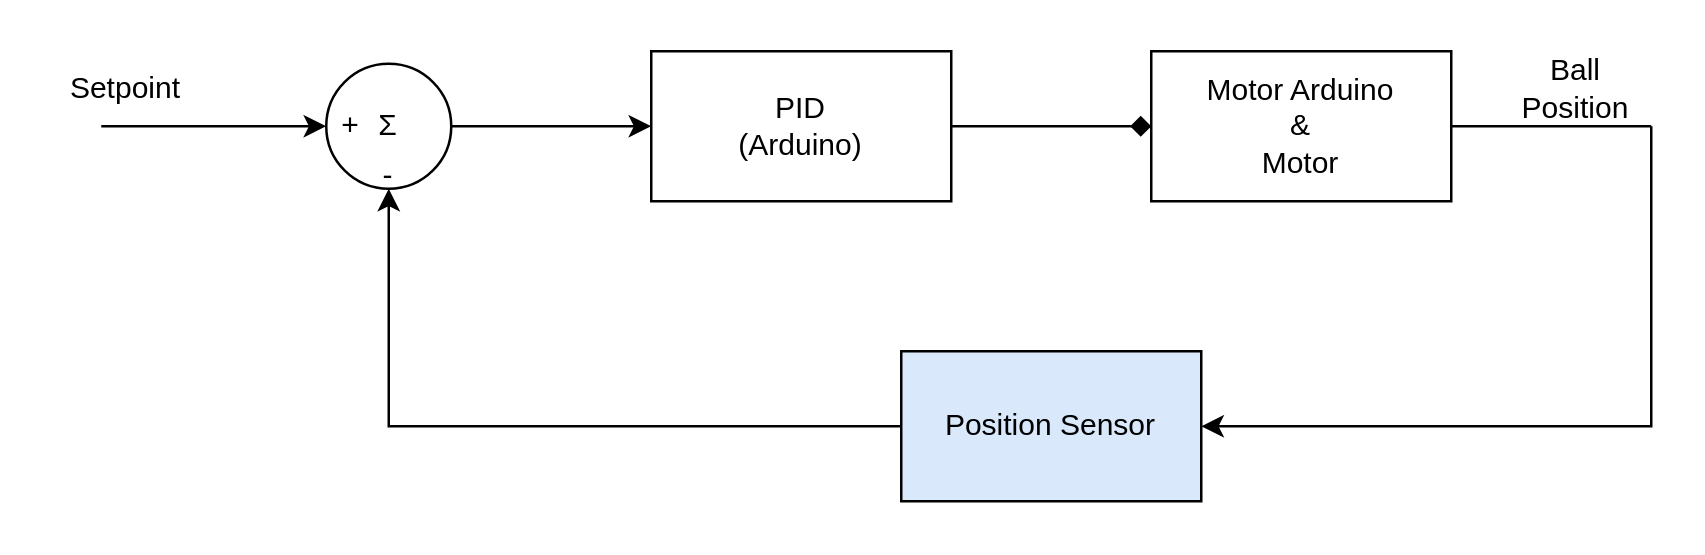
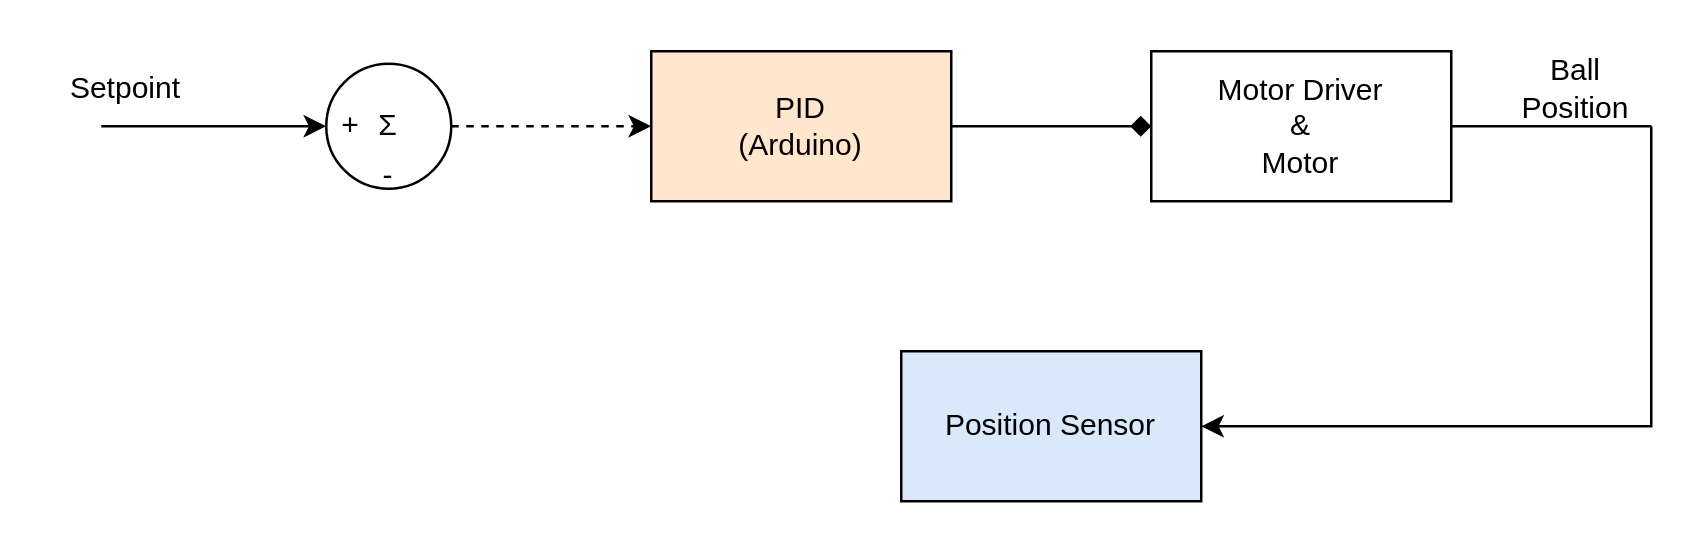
edge "Σ" -> "PID (Arduino)": style solid -> dashed
node "PID (Arduino)": fillcolor #ffffff -> #ffe6cc
node "Motor Arduino & Motor": label "Motor Arduino & Motor" -> "Motor Driver & Motor"
edge "Position Sensor" -> "Σ": removed
